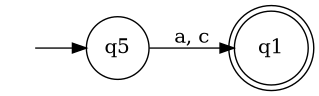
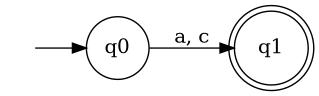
node "q5": label "q5" -> "q0"
